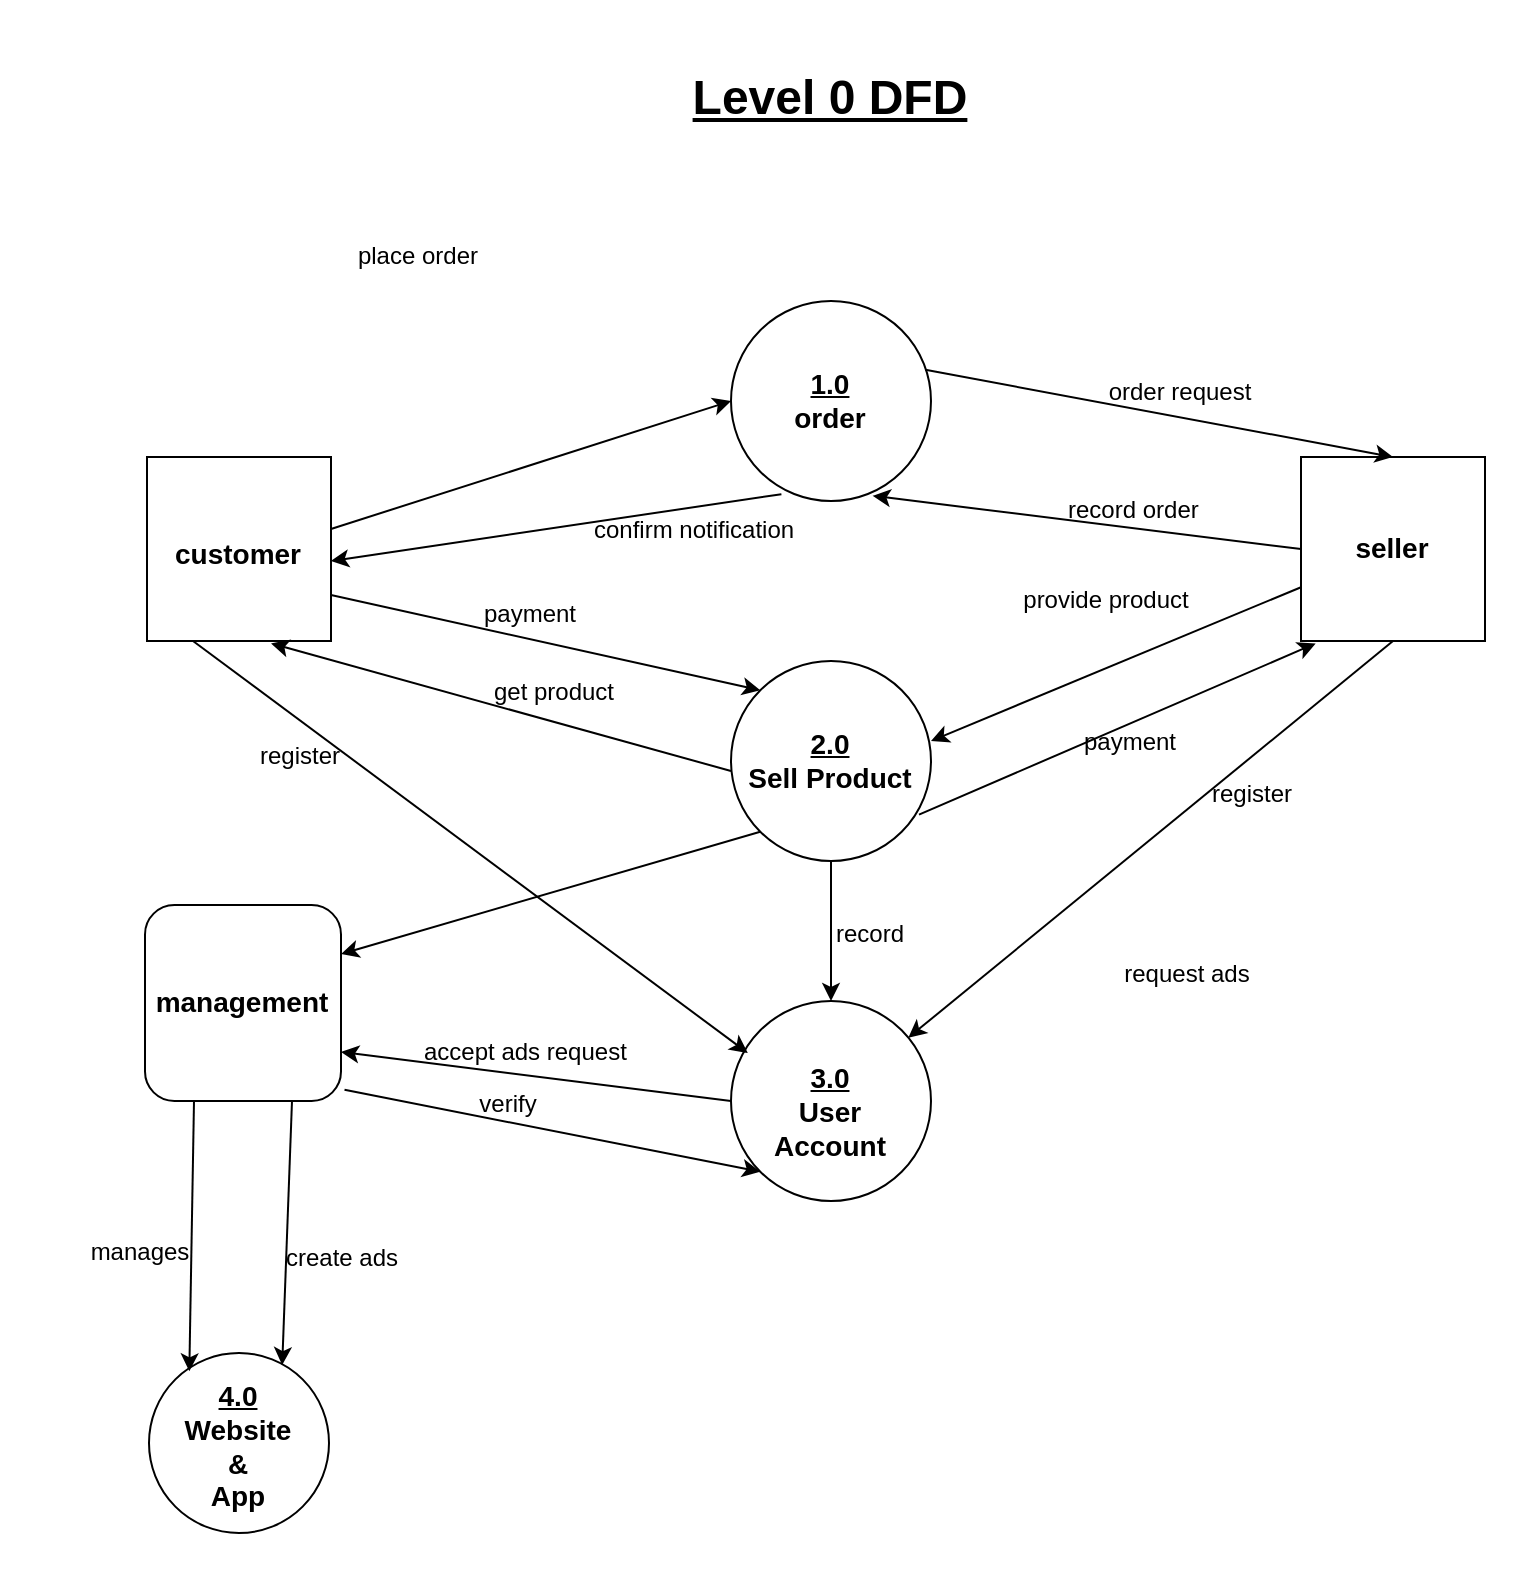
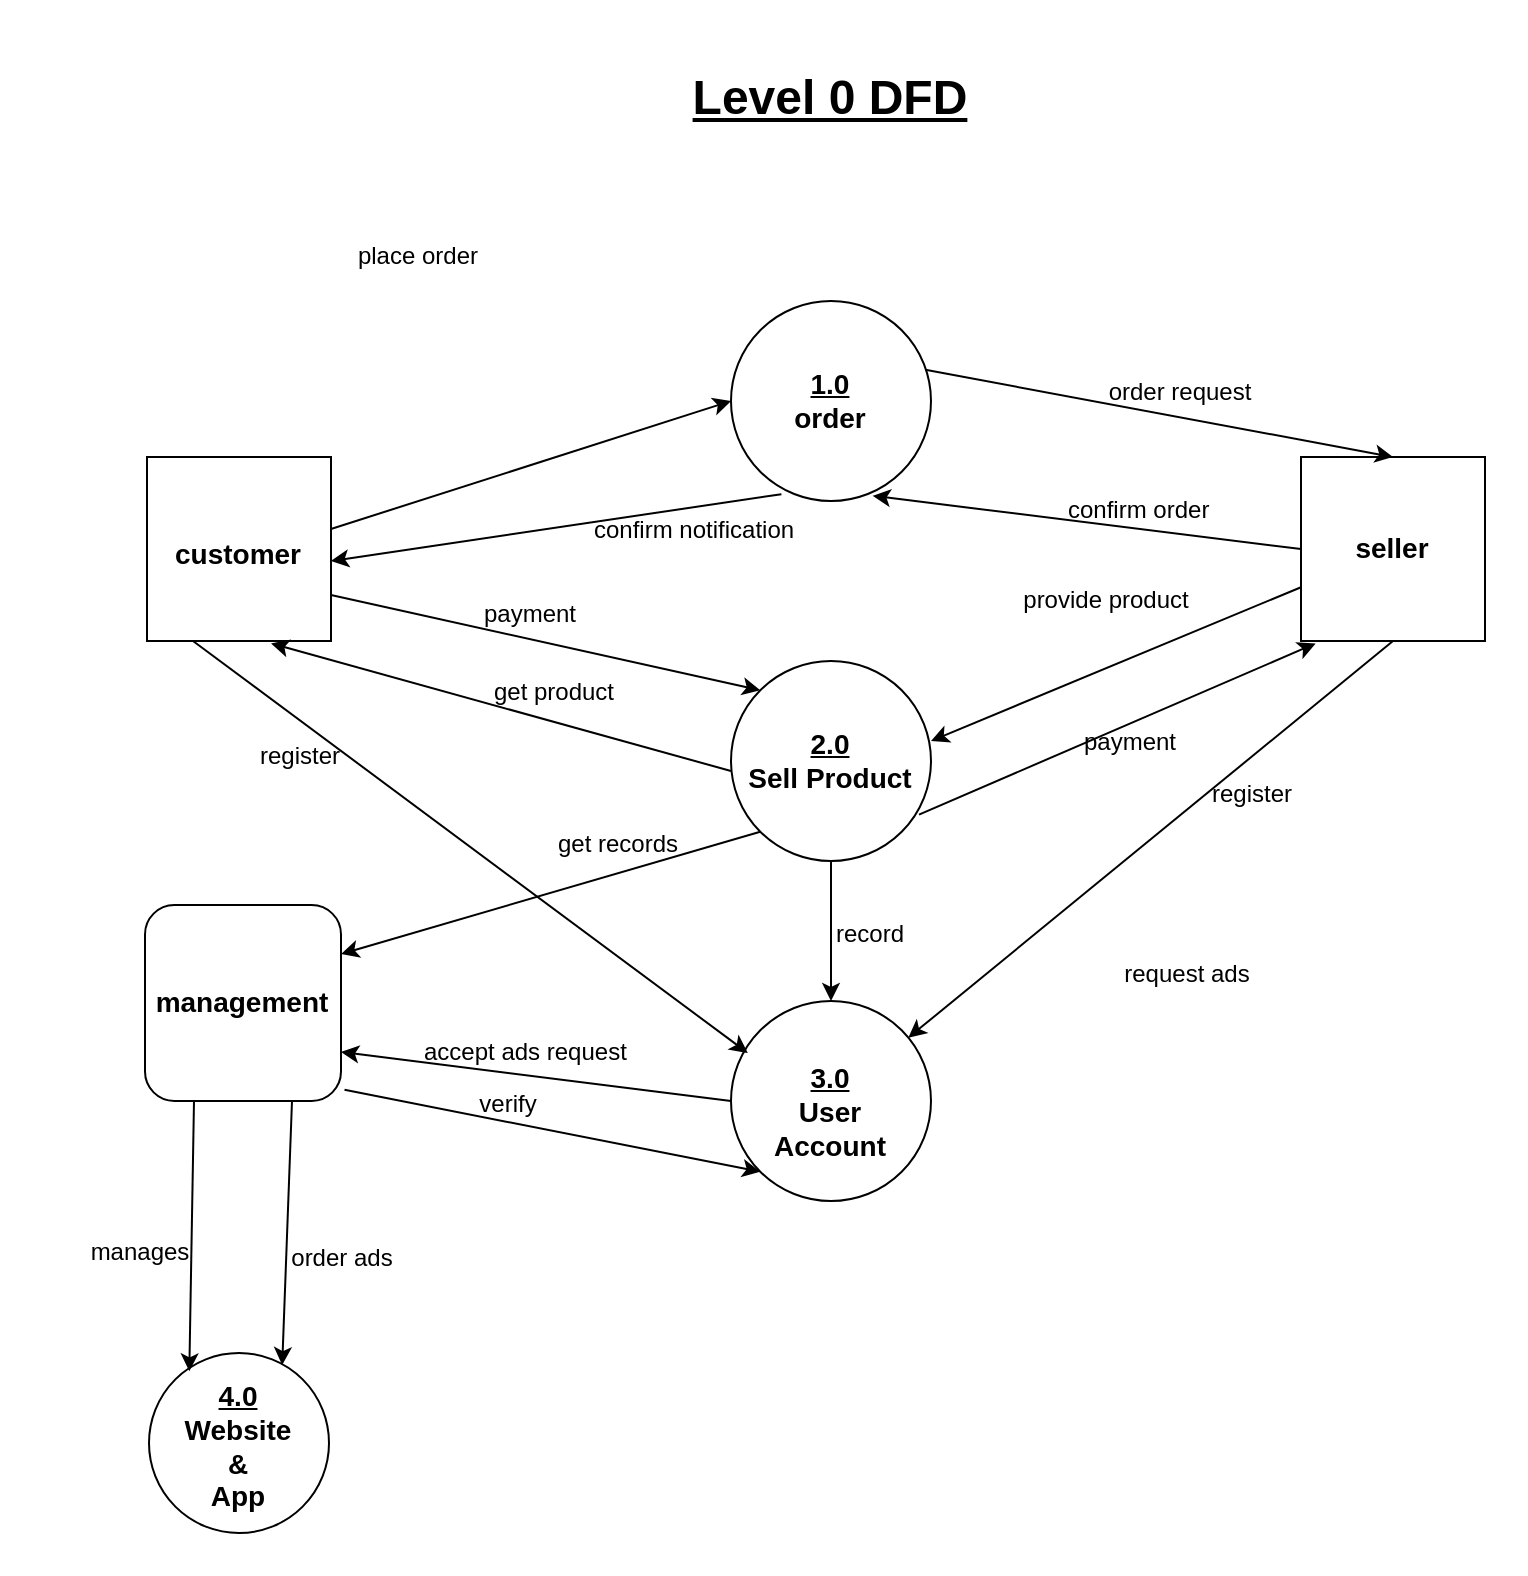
node "record order": label "record order" -> "confirm order"
node "get records": added
node "create ads": label "create ads" -> "order ads"
